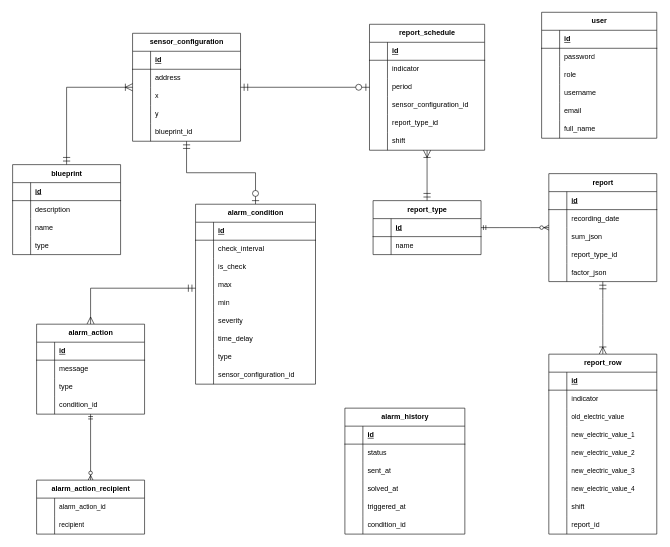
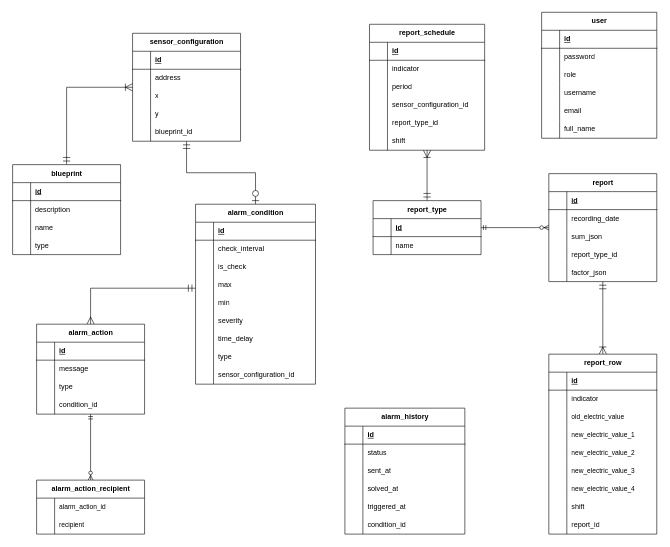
edge "sensor_configuration" -- "report_schedule": removed
